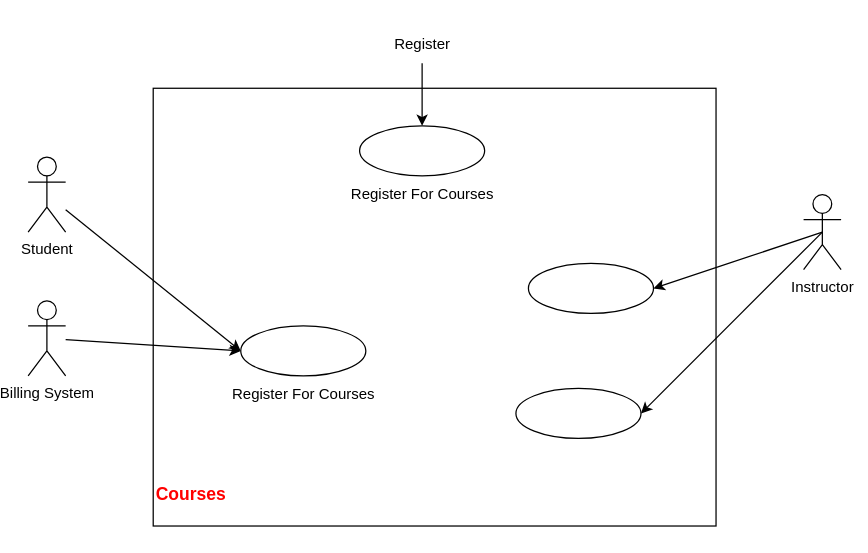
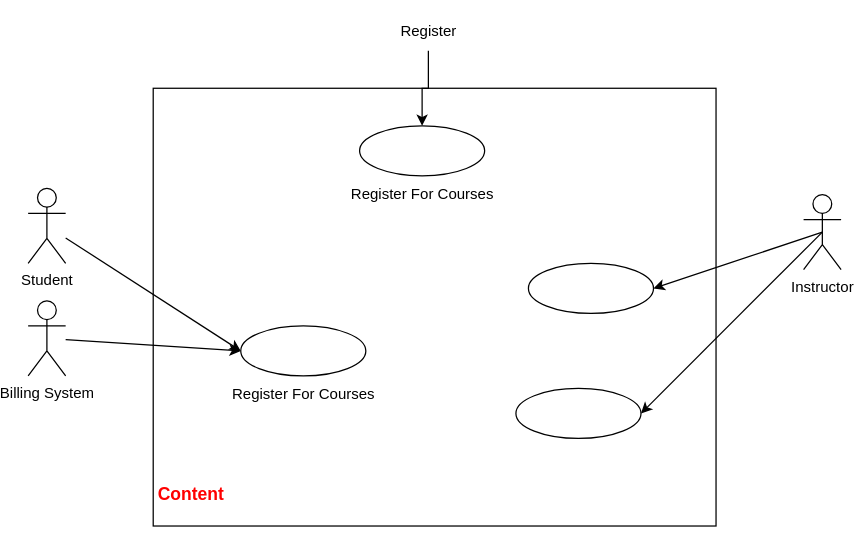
node "Register": moved (422, 44) -> (428, 32)
node "Student": moved (47, 194) -> (47, 226)
node "Courses": label "Courses" -> "Content"
